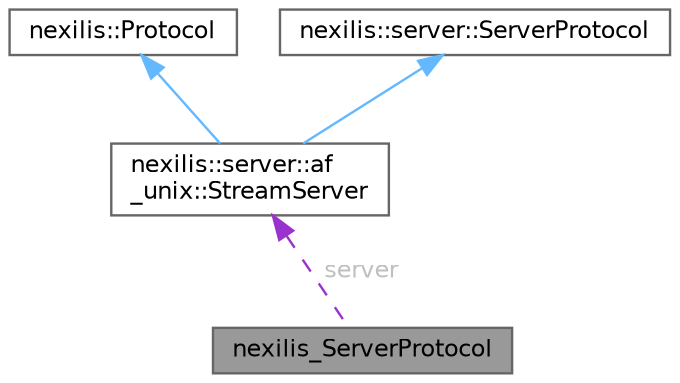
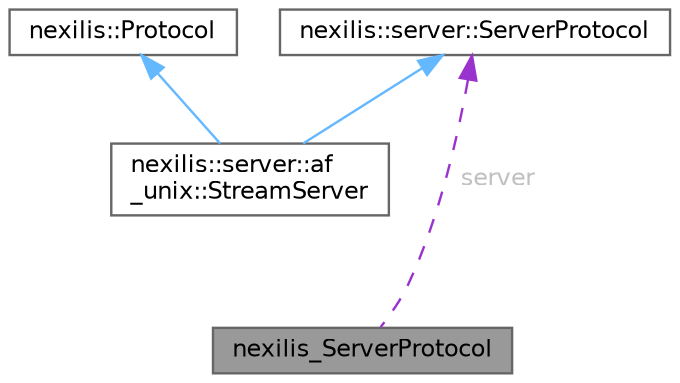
edge "nexilis_ServerProtocol" -> "nexilis::server::af _unix::StreamServer": now "nexilis_ServerProtocol" -> "nexilis::server::ServerProtocol"
